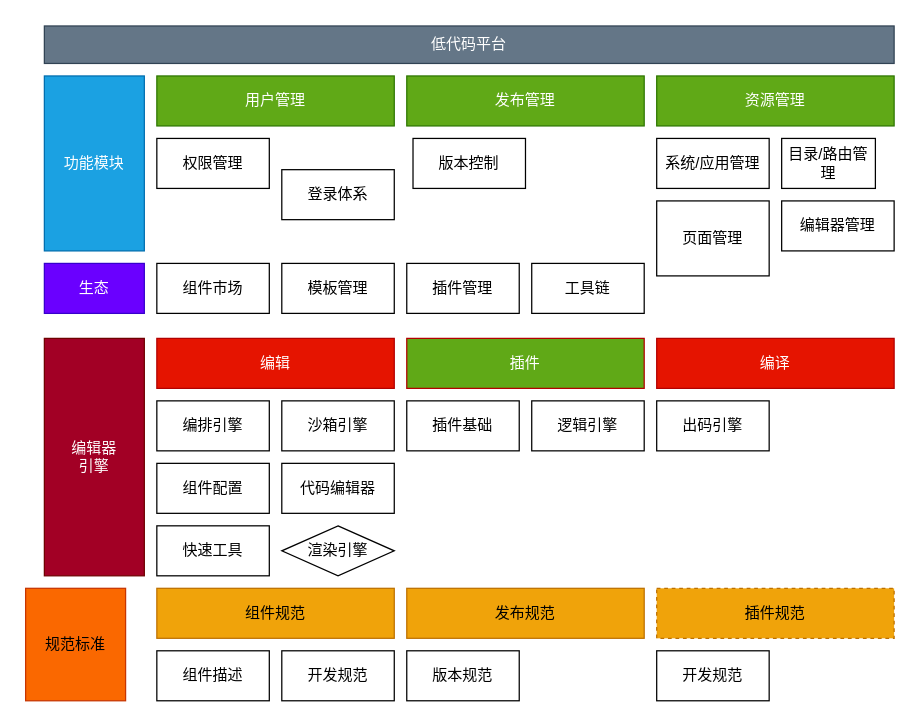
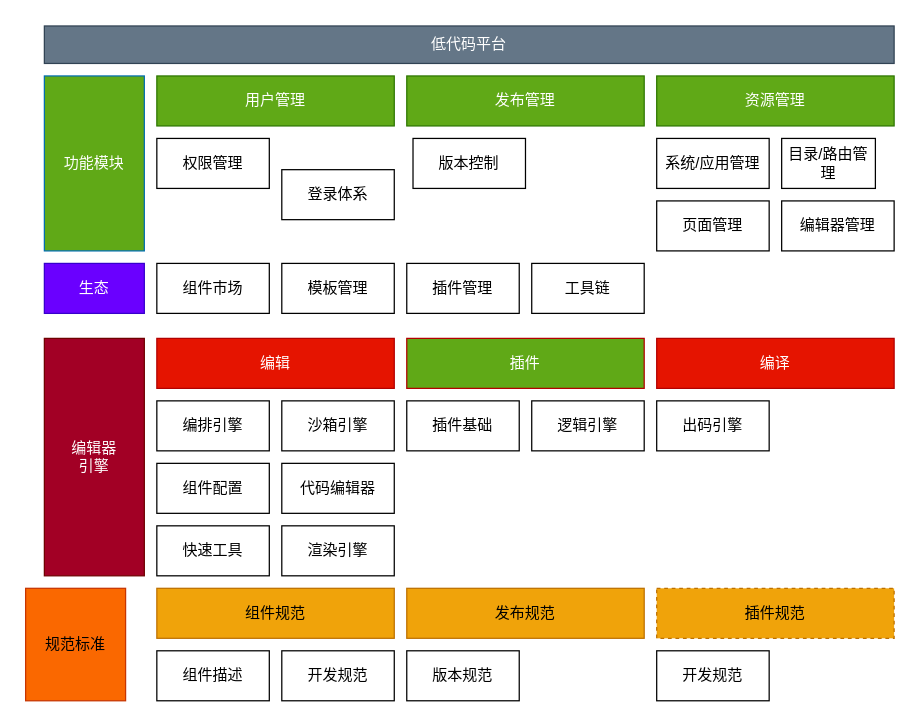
node "功能模块": fillcolor #1ba1e2 -> #60a917
node "页面管理": size 113x75 -> 113x50
node "渲染引擎": shape diamond -> rectangle
